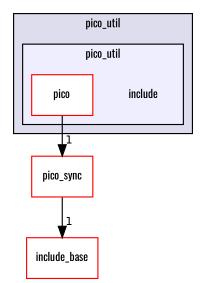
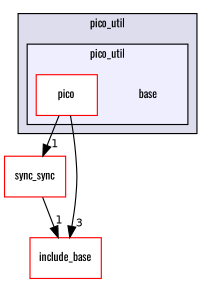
node "include": label "include" -> "base"
edge "pico" -> "include_base": added
node "pico_sync": label "pico_sync" -> "sync_sync"
